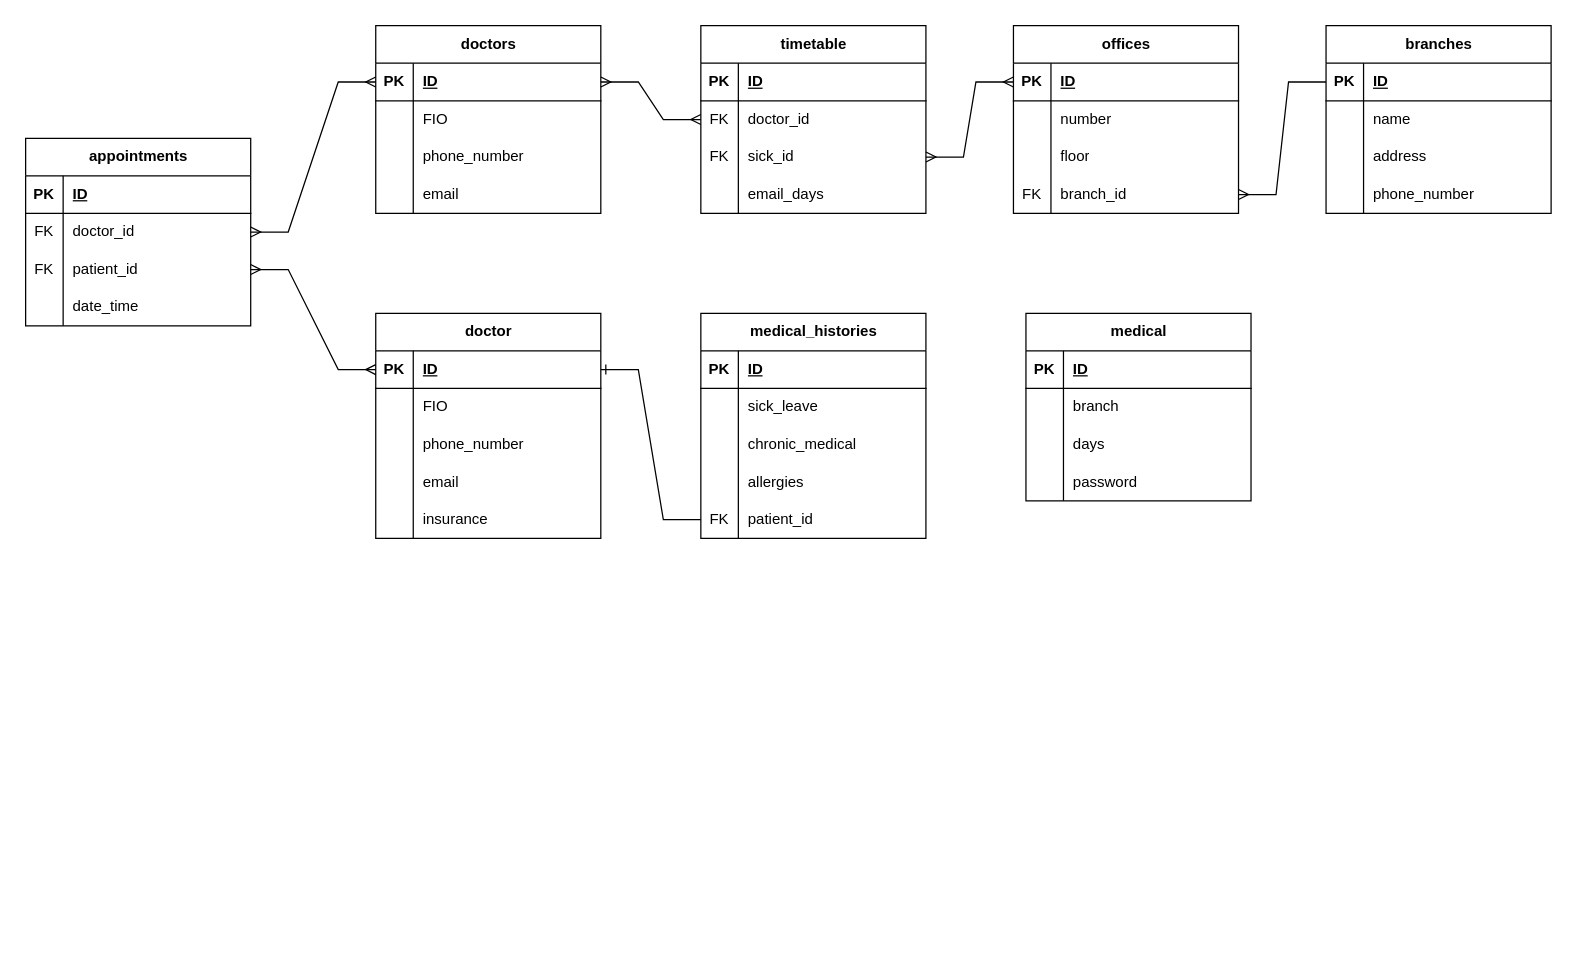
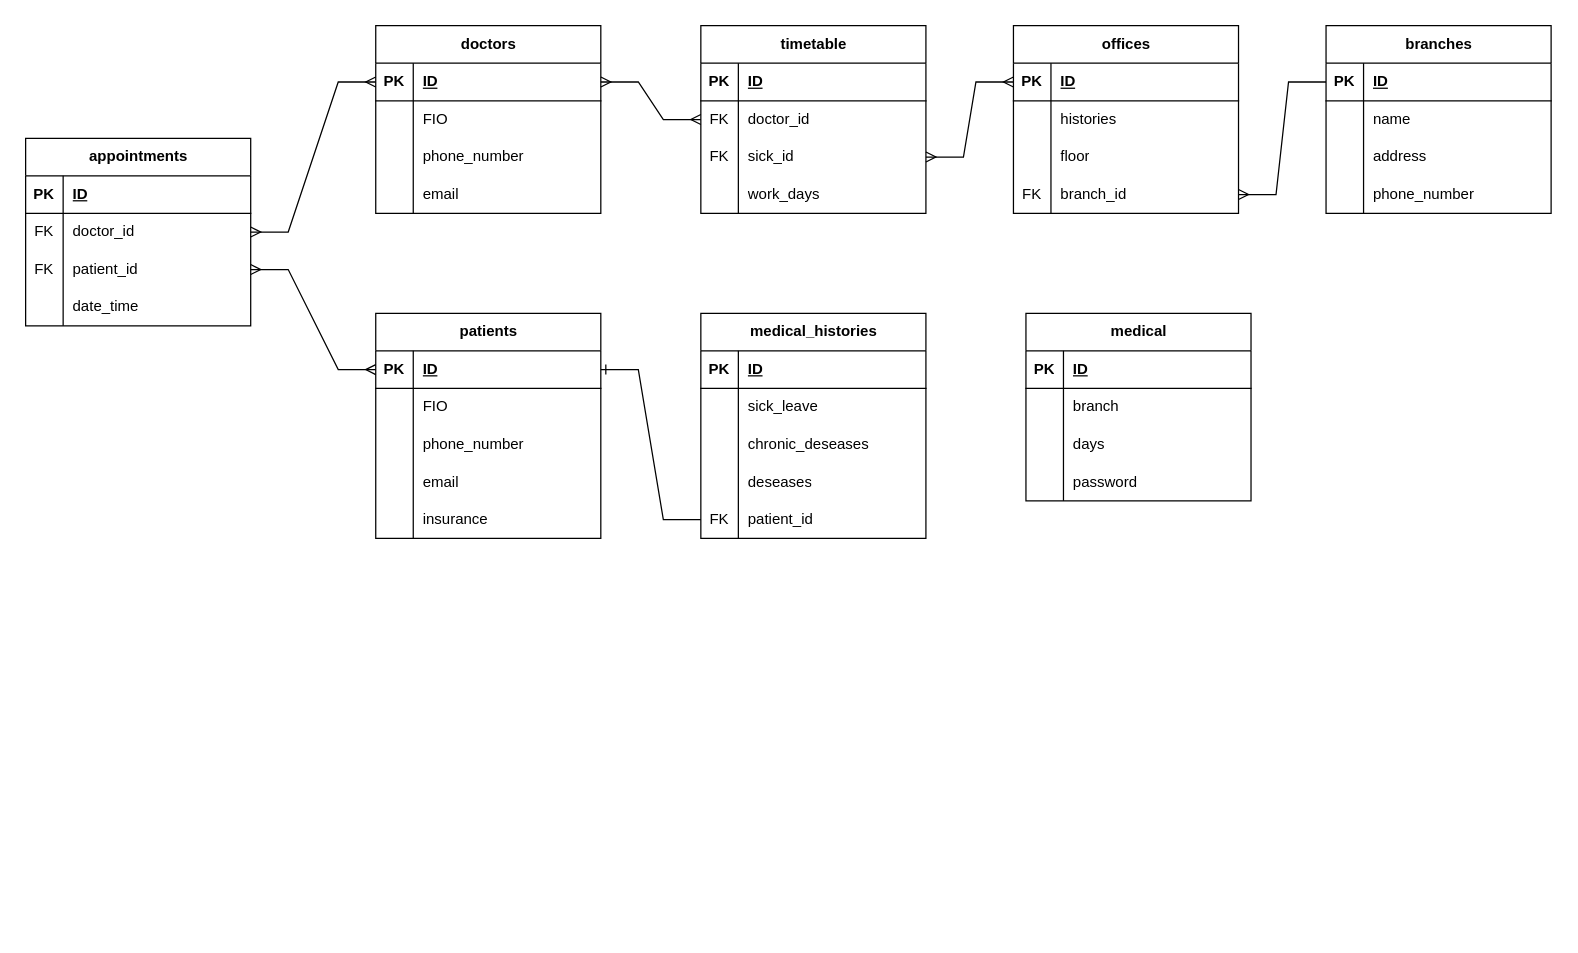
node "number": label "number" -> "histories"
node "email_days": label "email_days" -> "work_days"
node "doctor": label "doctor" -> "patients"
node "chronic_medical": label "chronic_medical" -> "chronic_deseases"
node "allergies": label "allergies" -> "deseases"
